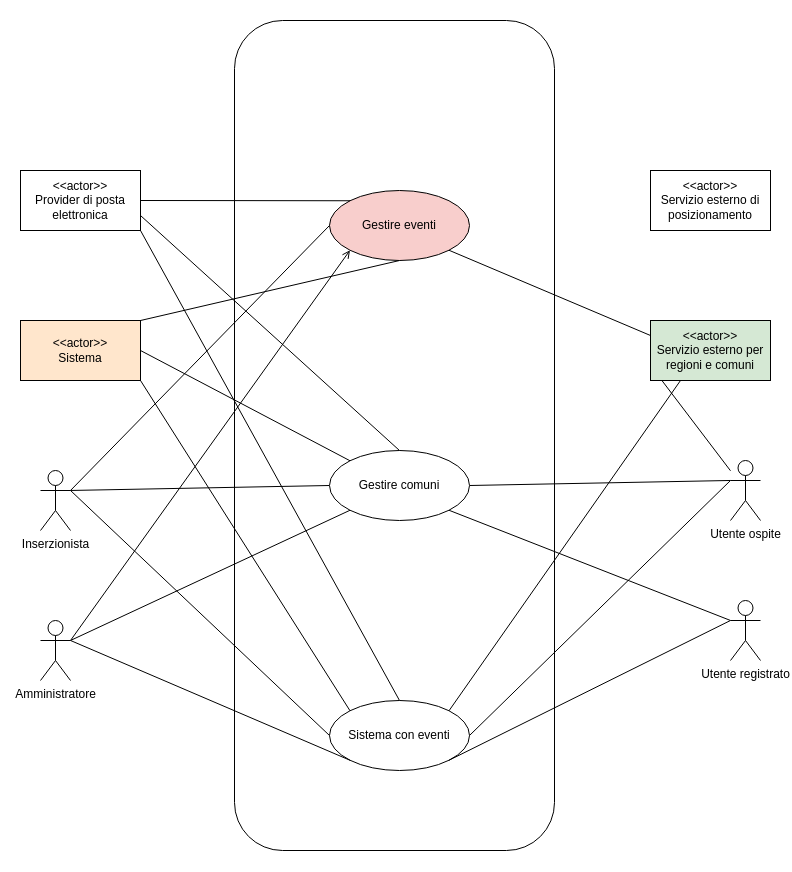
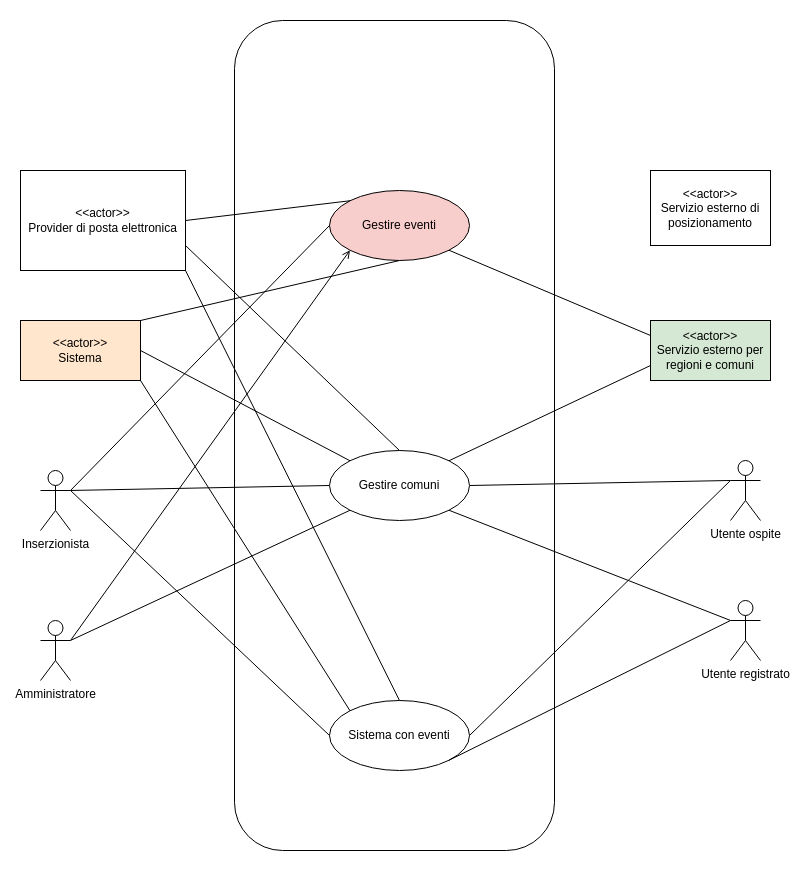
node "<<actor>> Provider di posta elettronica": size 120x60 -> 165x100
node "<<actor>> Servizio esterno di posizionamento": size 120x60 -> 120x75
edge "<<actor>> Servizio esterno per regioni e comuni" -- "Utente ospite": now "<<actor>> Servizio esterno per regioni e comuni" -- "Gestire comuni"
edge "<<actor>> Servizio esterno per regioni e comuni" -- "Sistema con eventi": removed
edge "Amministratore" -- "Sistema con eventi": removed
